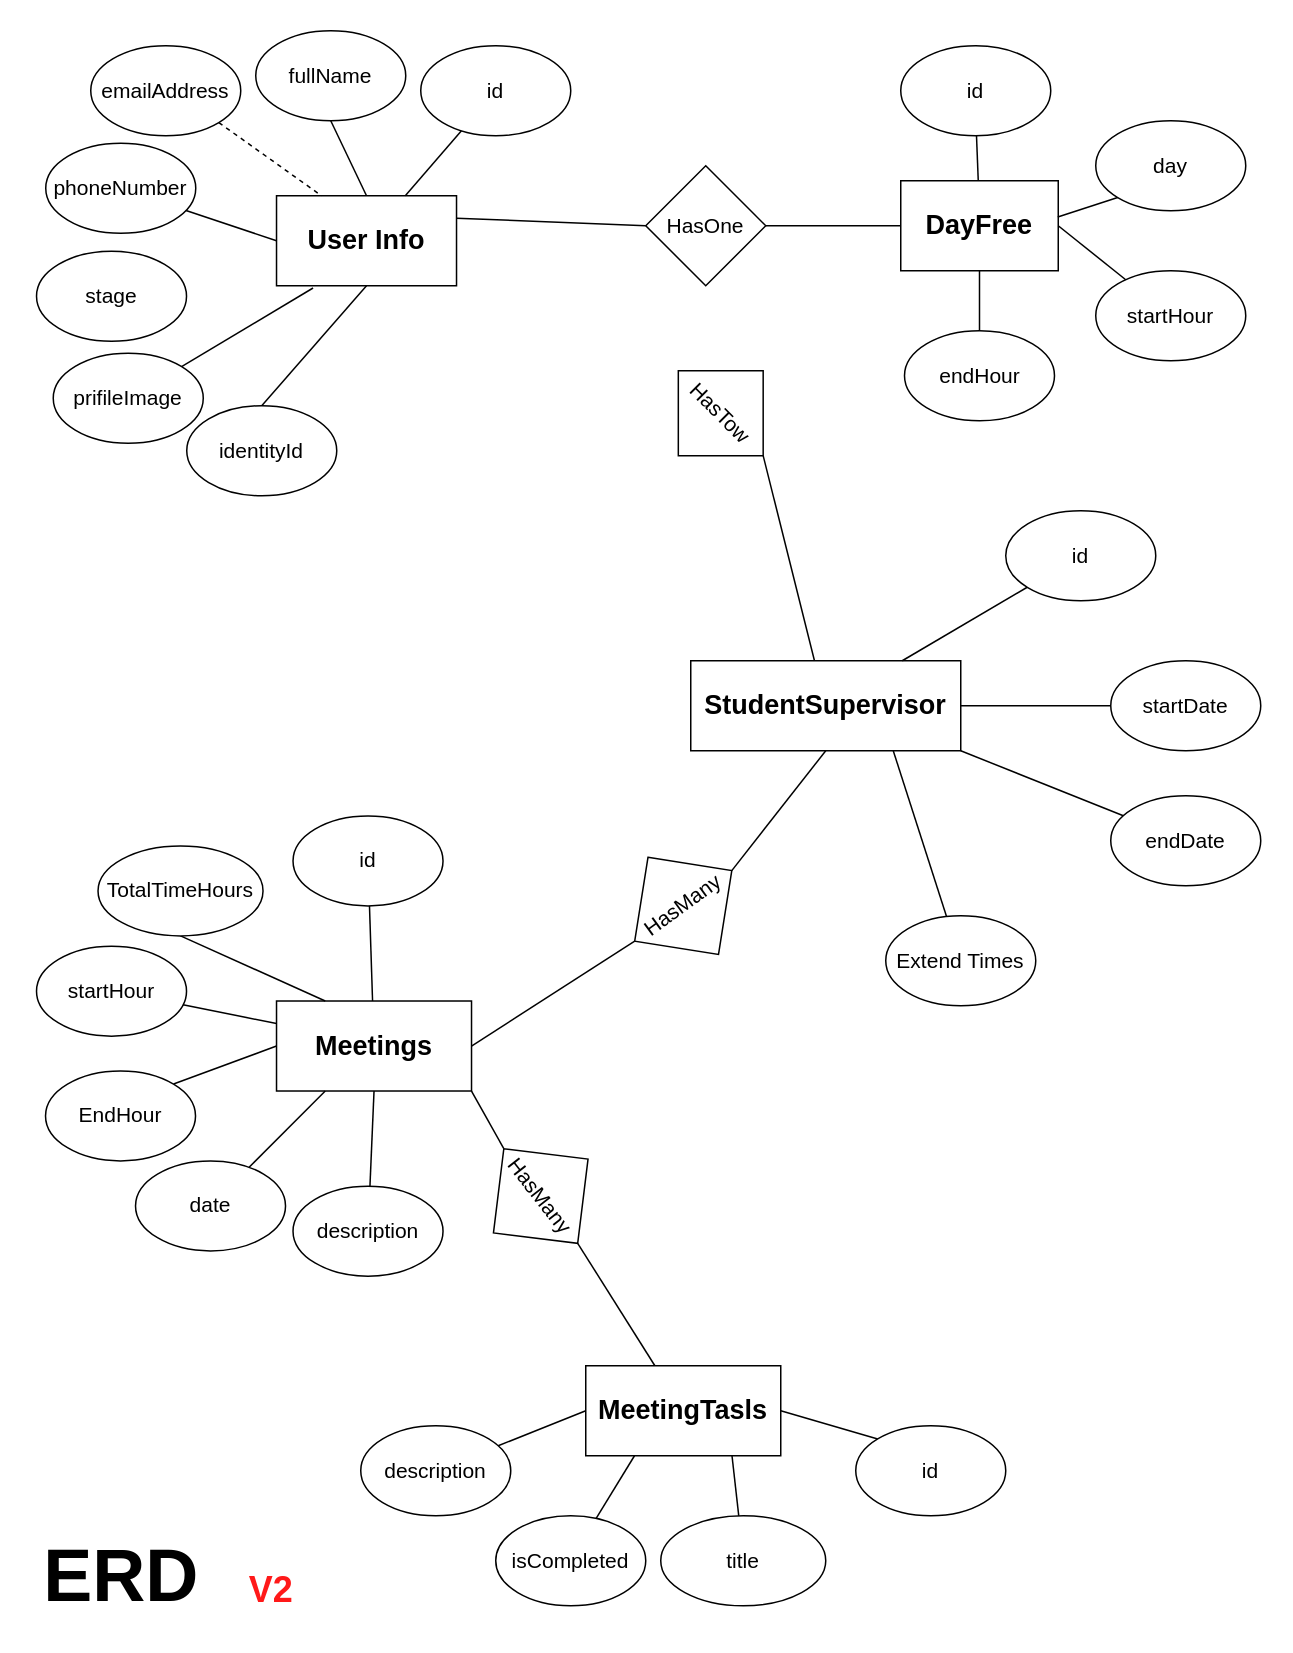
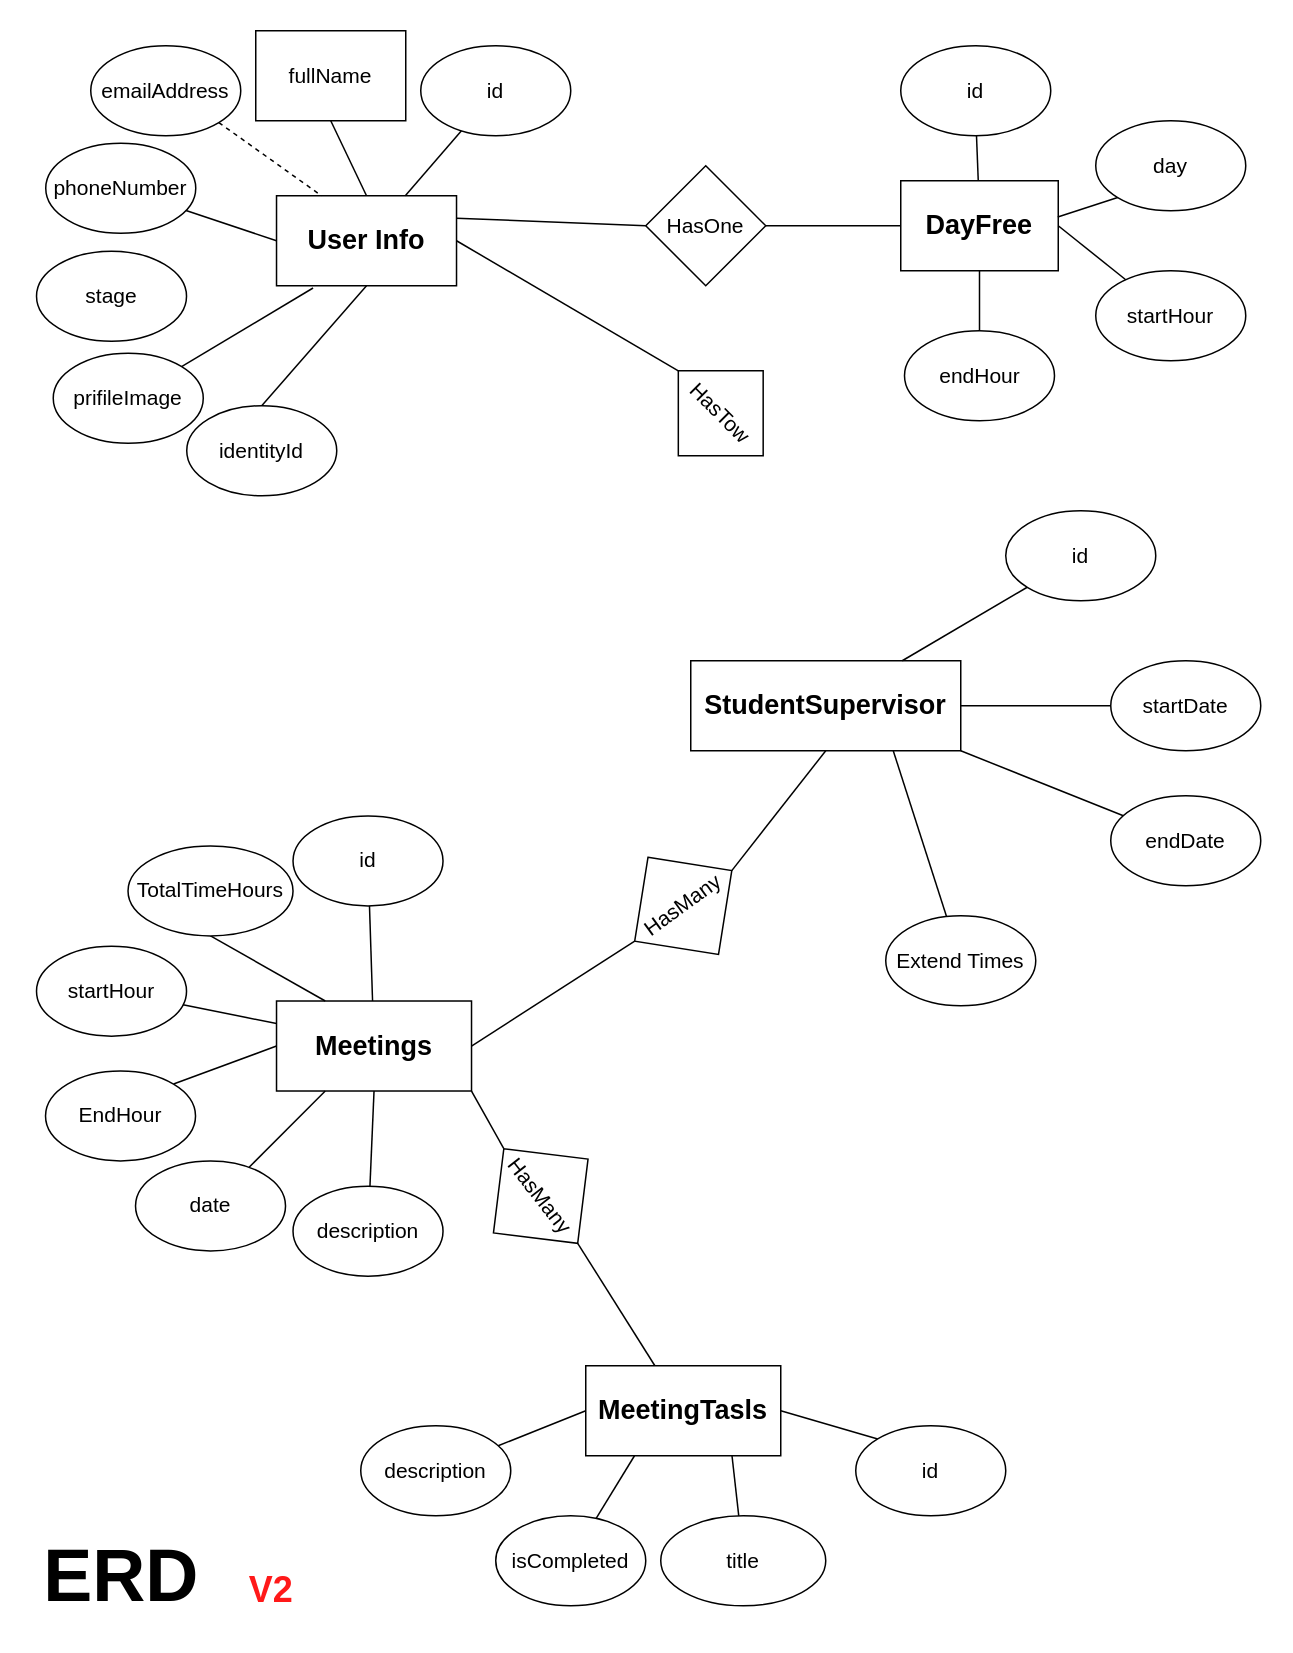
node "fullName": shape ellipse -> rectangle
edge "User Info" -- "HasTow": added
edge "HasTow" -- "StudentSupervisor": removed
node "TotalTimeHours": moved (181, 891) -> (211, 891)
